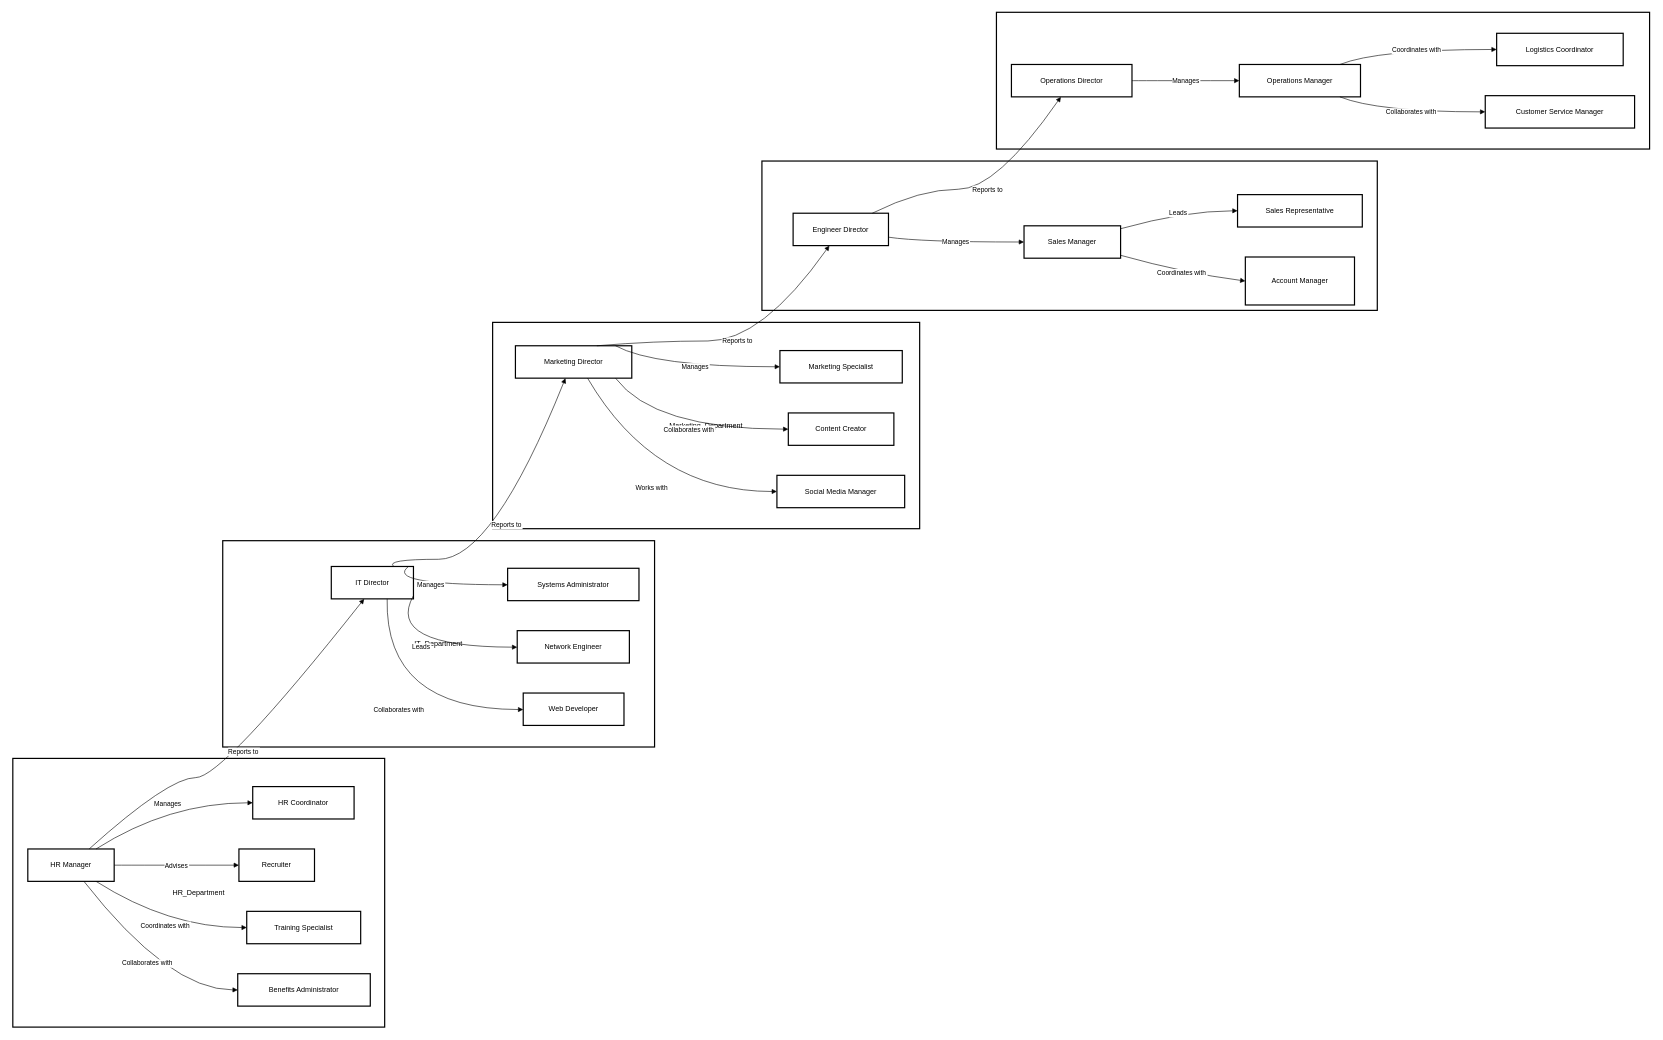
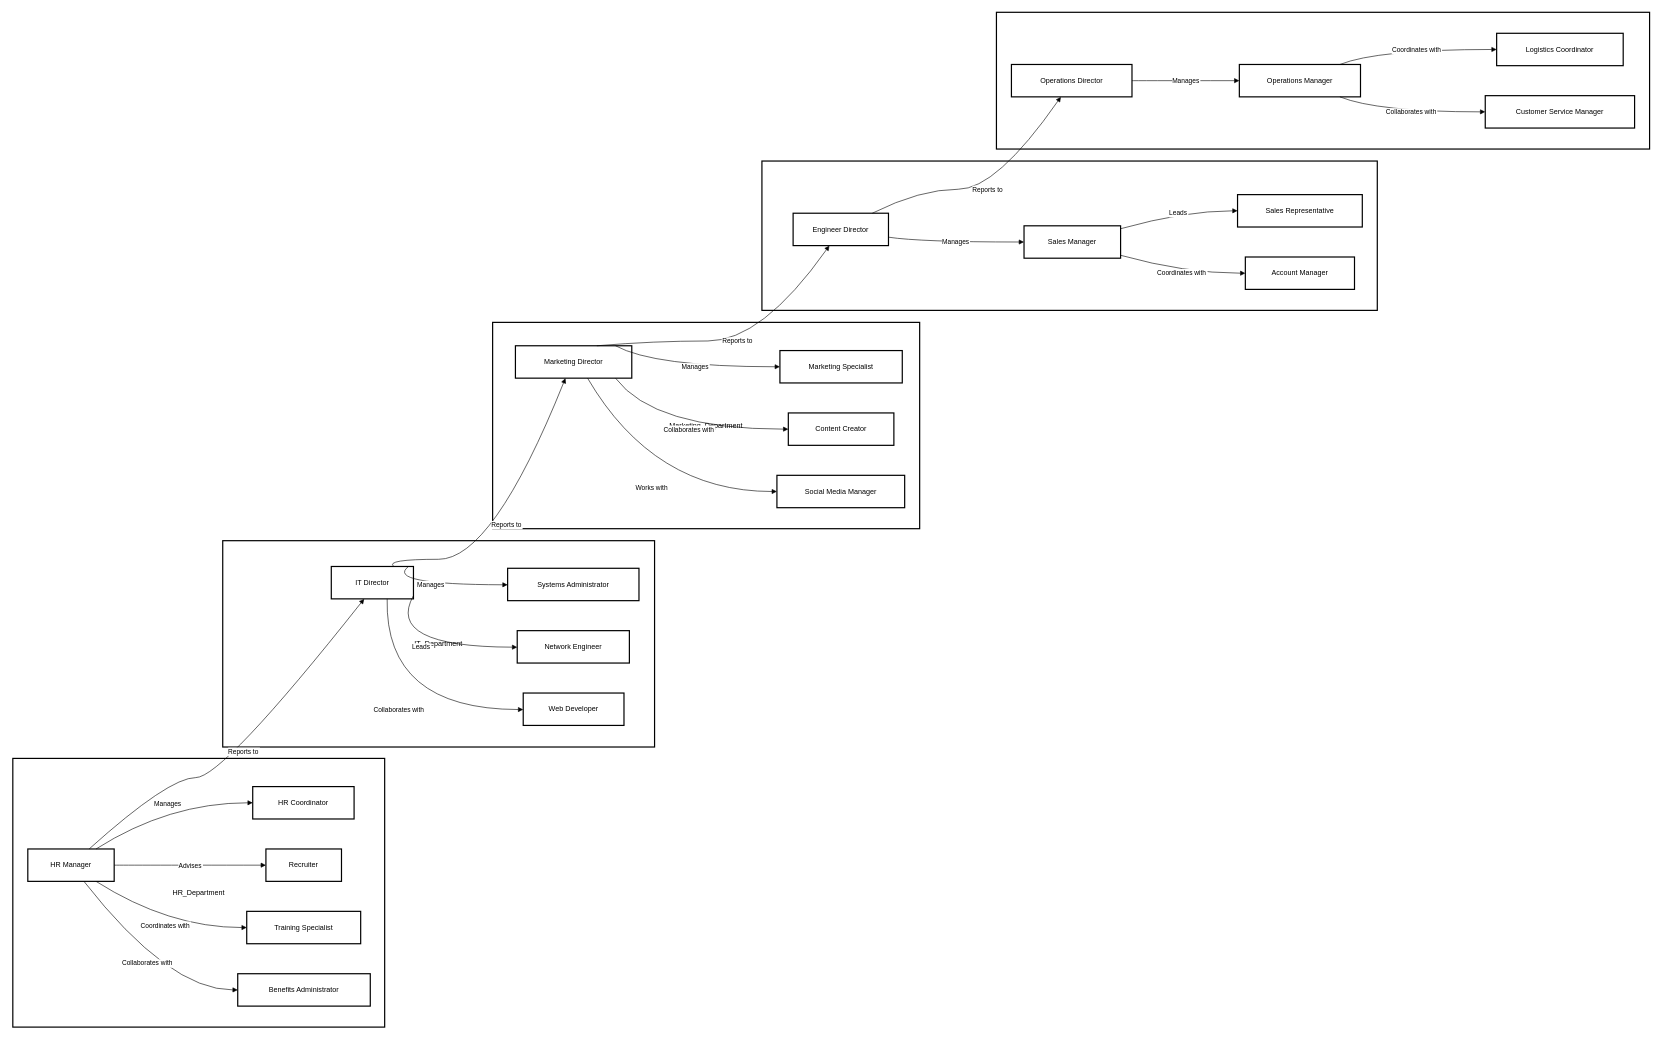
node "Account Manager": size 109x48 -> 109x32
node "Recruiter": moved (276, 866) -> (303, 866)
